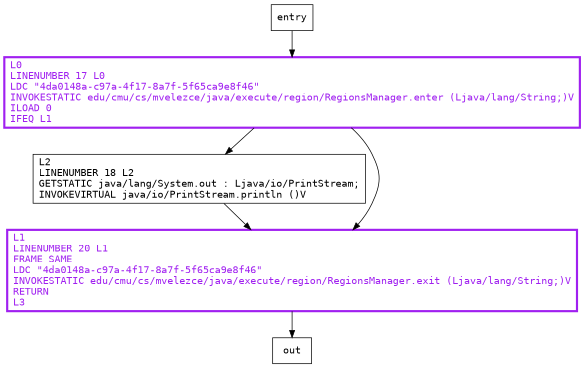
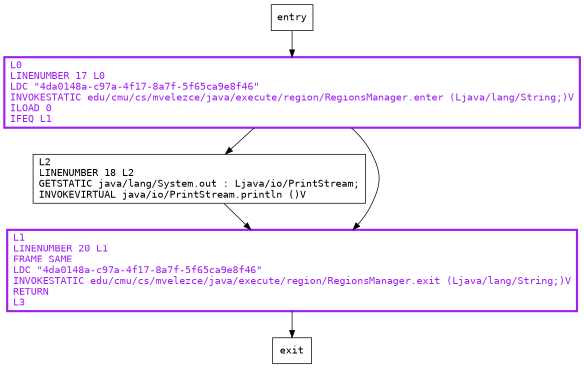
node "out": label "out" -> "exit"
